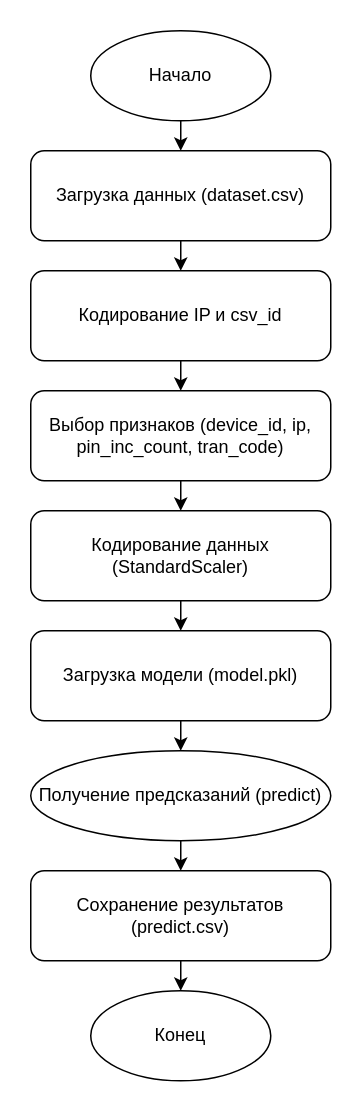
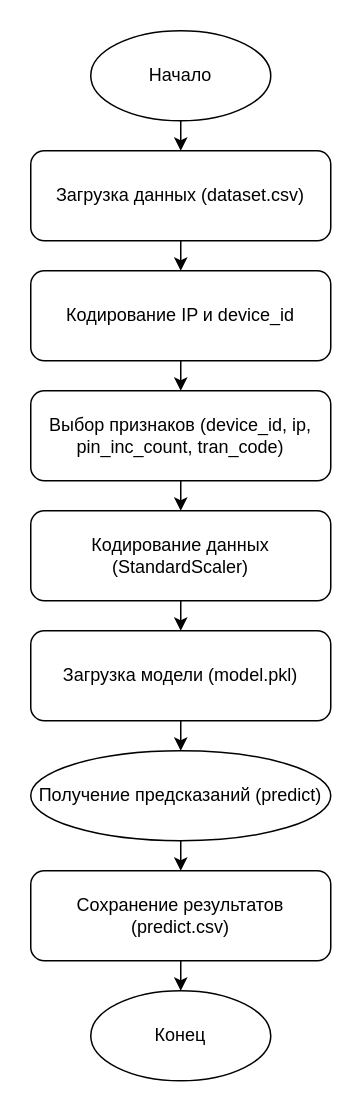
node "Кодирование IP и csv_id": label "Кодирование IP и csv_id" -> "Кодирование IP и device_id"
